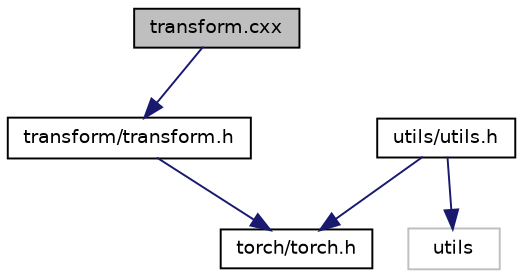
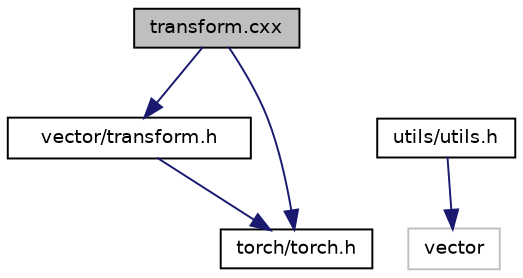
node "transform/transform.h": label "transform/transform.h" -> "vector/transform.h"
edge "utils/utils.h" -> "torch/torch.h": now "transform.cxx" -> "torch/torch.h"
node "utils": label "utils" -> "vector"
